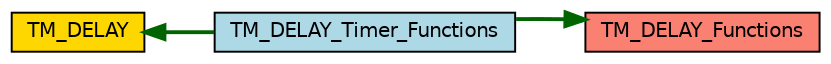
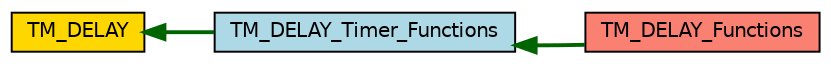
edge "TM_DELAY_Timer_Functions" -> "TM_DELAY_Functions": reversed
